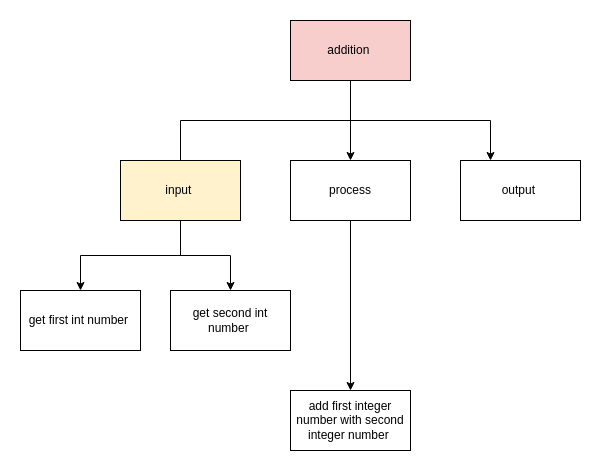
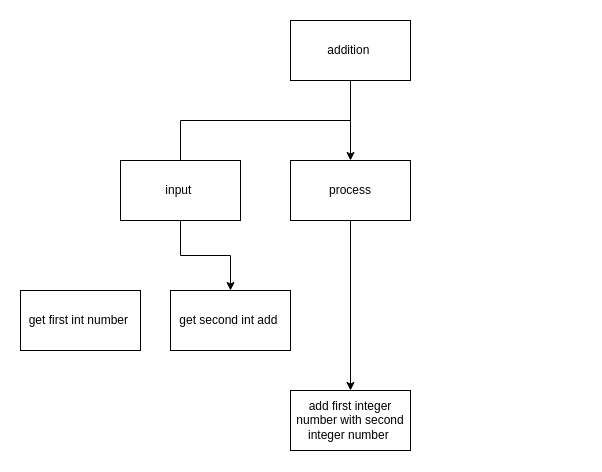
node "addition": fillcolor #f8cecc -> #ffffff
edge "addition" -> "output": removed
node "input": fillcolor #fff2cc -> #ffffff
node "output": removed
edge "input" -> "get first int number": removed
node "get second int number": label "get second int number" -> "get second int add"
